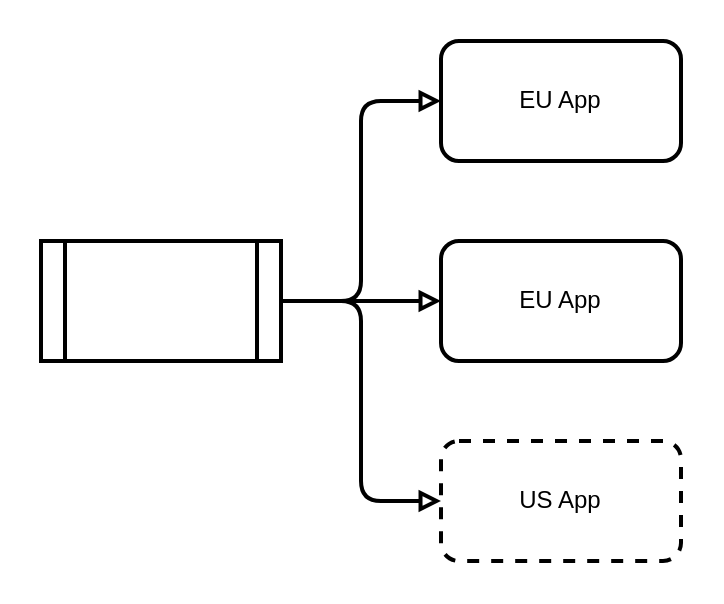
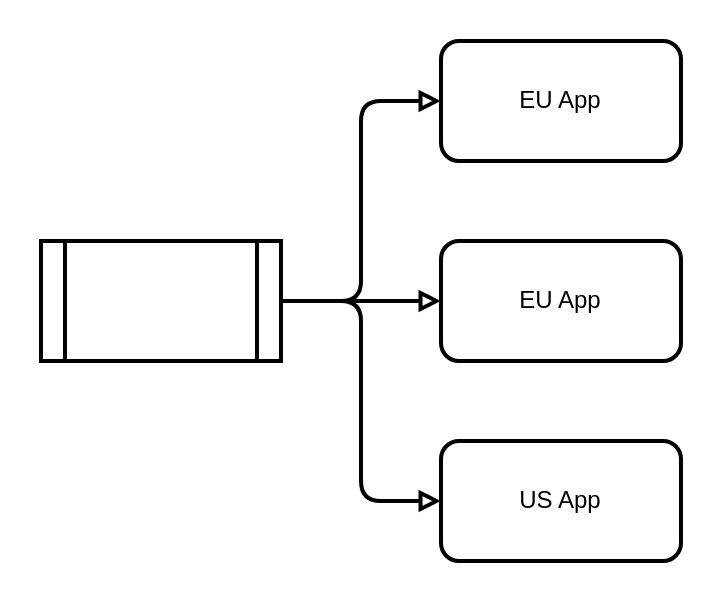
node "US App": style dashed -> solid
